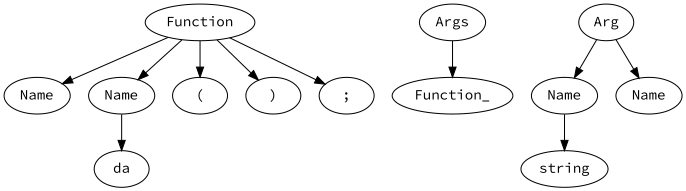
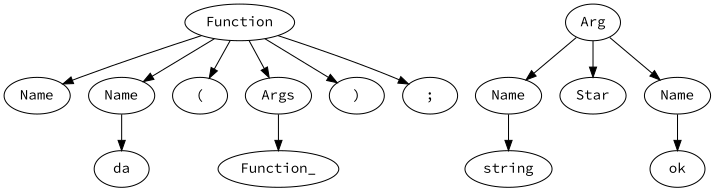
edge "Function" -> "Args": added
node "Star": added
node "ok": added
